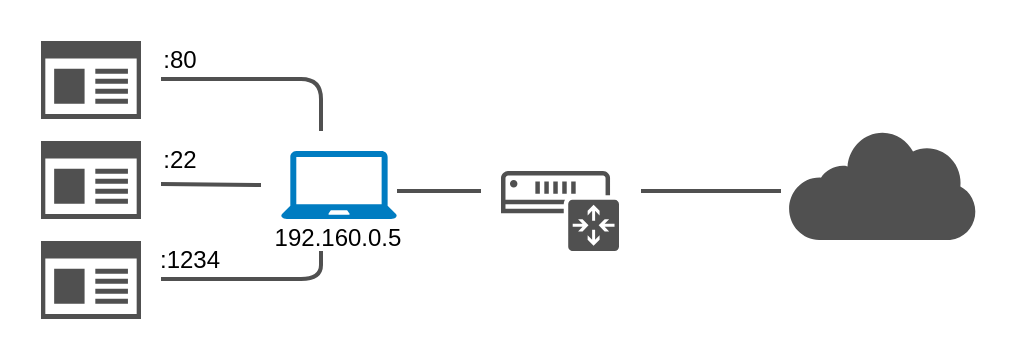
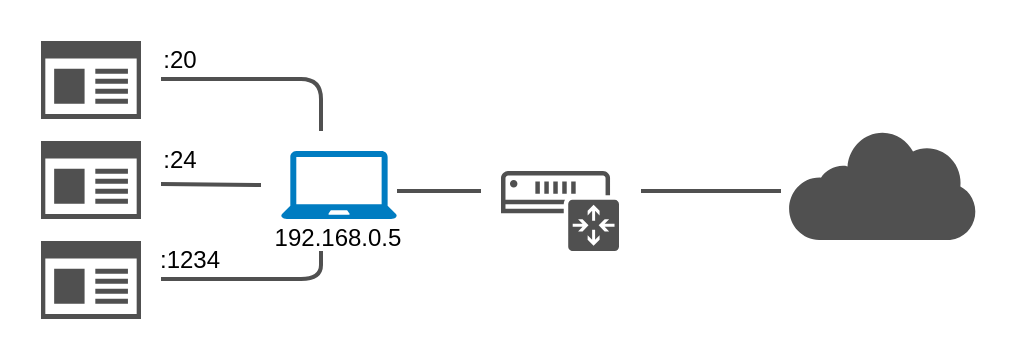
node ":80": label ":80" -> ":20"
node ":22": label ":22" -> ":24"
node "192.160.0.5": label "192.160.0.5" -> "192.168.0.5"
